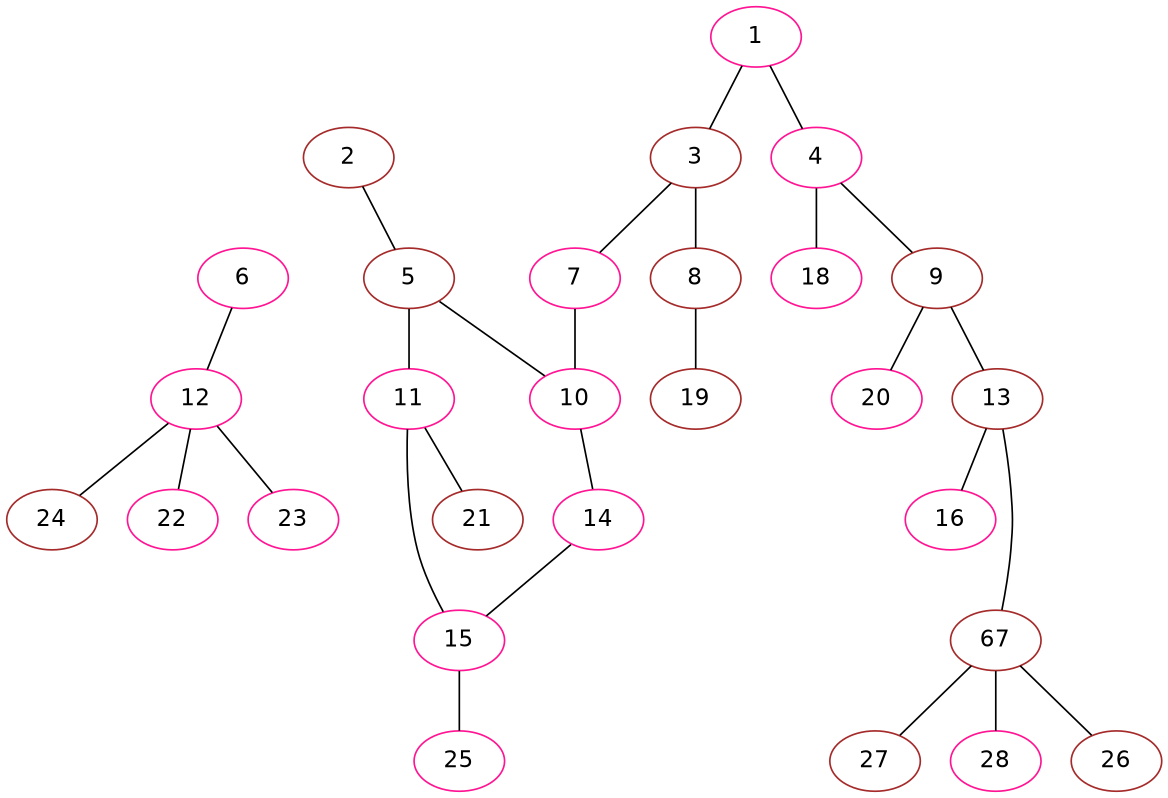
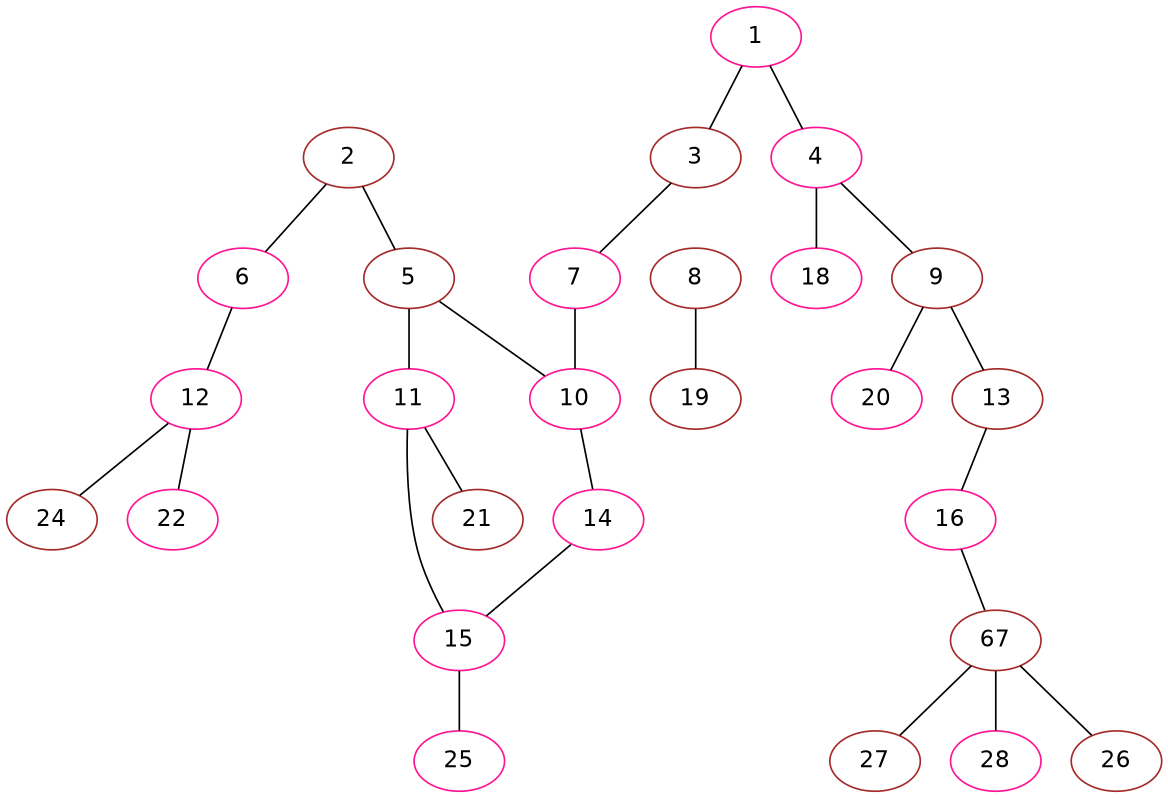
edge "2" -- "6": added
edge "3" -- "8": removed
node "23": removed
edge "13" -- "67": now "16" -- "67"
